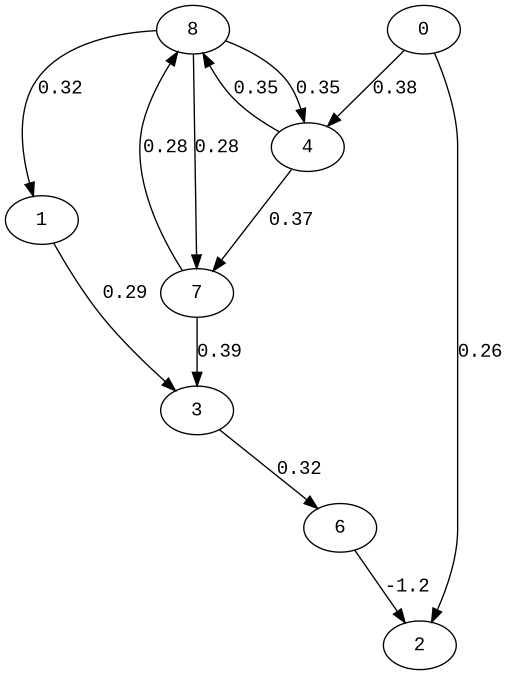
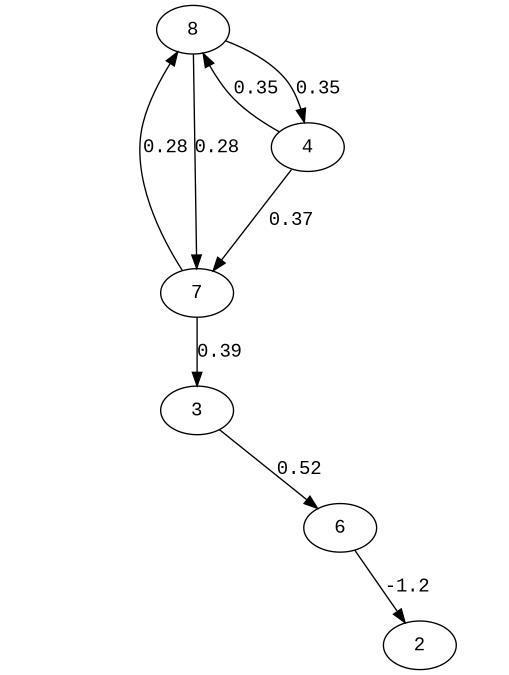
node "0": removed
node "1": removed
edge "3" -> "6": label "0.32" -> "0.52"
